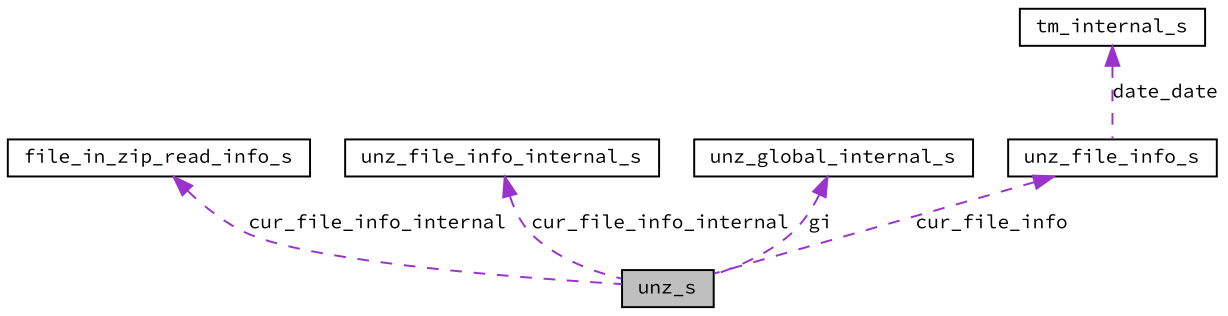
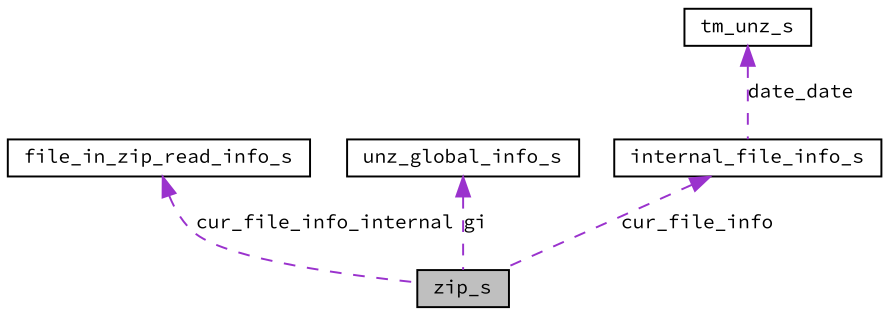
node "tm_internal_s": label "tm_internal_s" -> "tm_unz_s"
node "unz_file_info_internal_s": removed
node "unz_global_internal_s": label "unz_global_internal_s" -> "unz_global_info_s"
node "unz_file_info_s": label "unz_file_info_s" -> "internal_file_info_s"
node "unz_s": label "unz_s" -> "zip_s"
